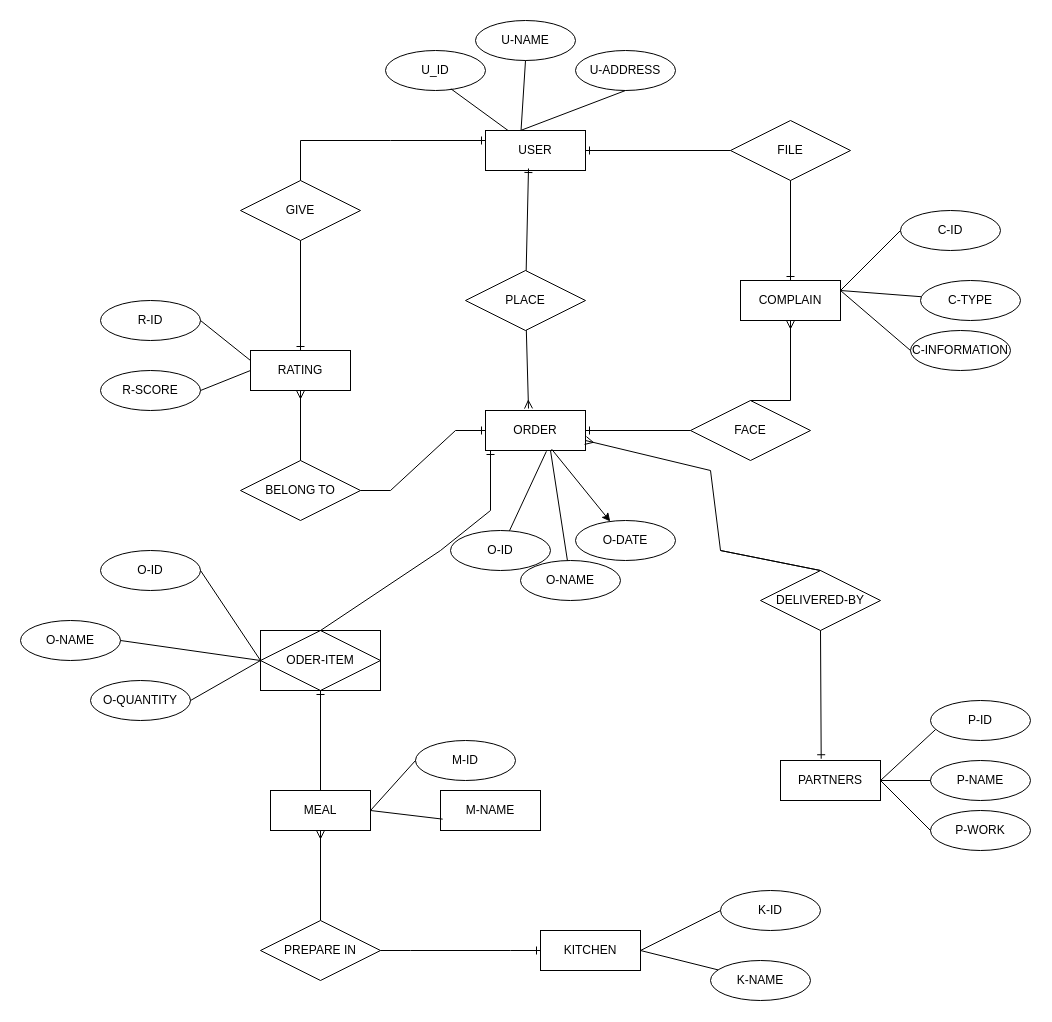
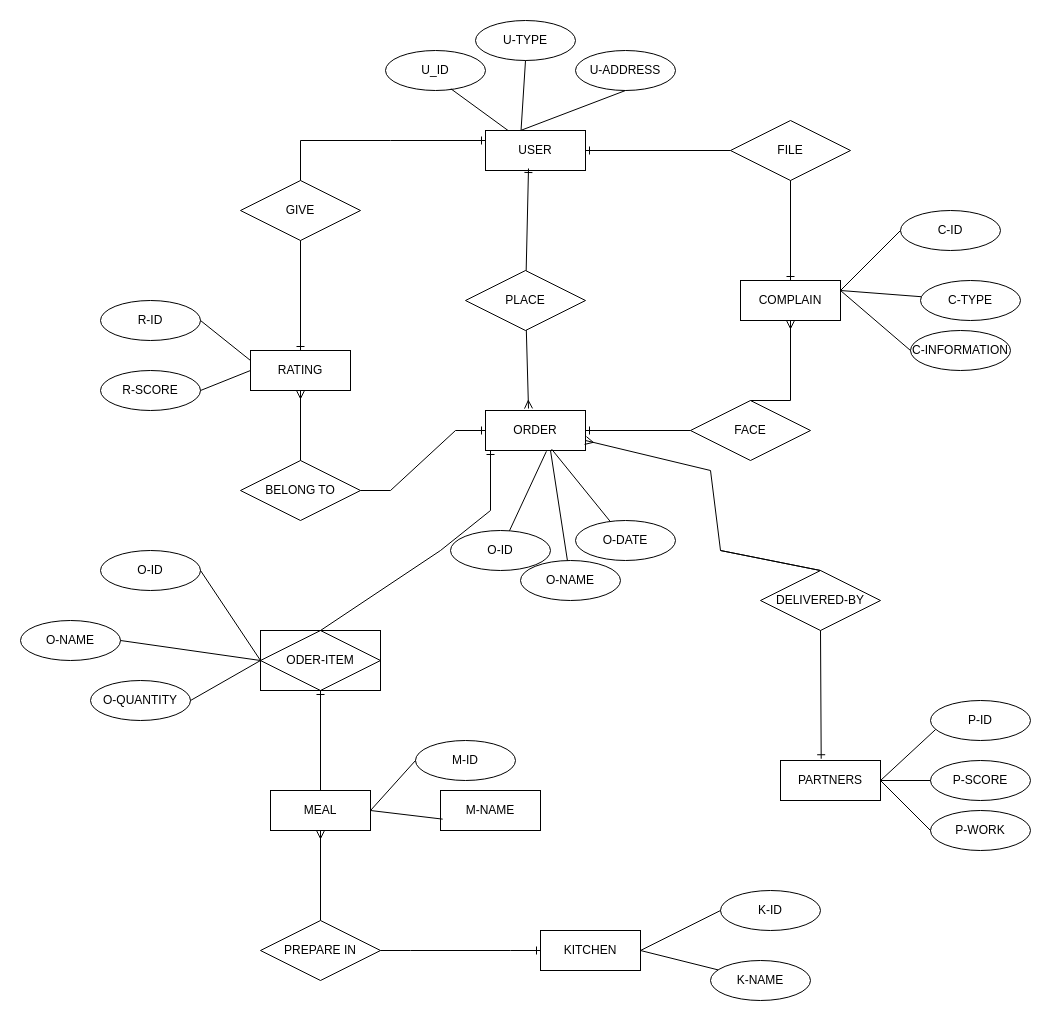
node "U-NAME": label "U-NAME" -> "U-TYPE"
edge "ORDER" -> "O-DATE": arrowhead classic -> none
node "P-NAME": label "P-NAME" -> "P-SCORE"
